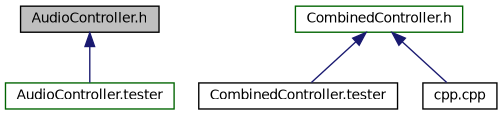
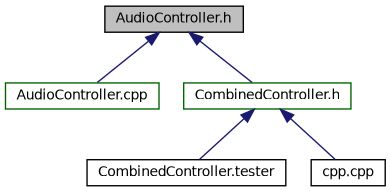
edge "CombinedController.h" -> "AudioController.h": added
node "AudioController.tester": label "AudioController.tester" -> "AudioController.cpp"
